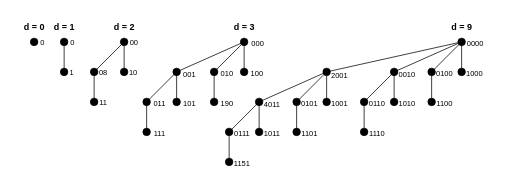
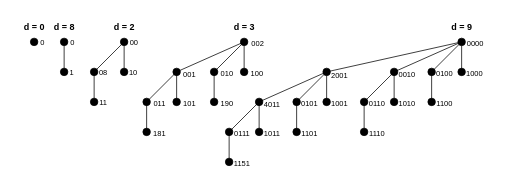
node "d = 1": label "d = 1" -> "d = 8"
node "000": label "000" -> "002"
node "111": label "111" -> "181"
